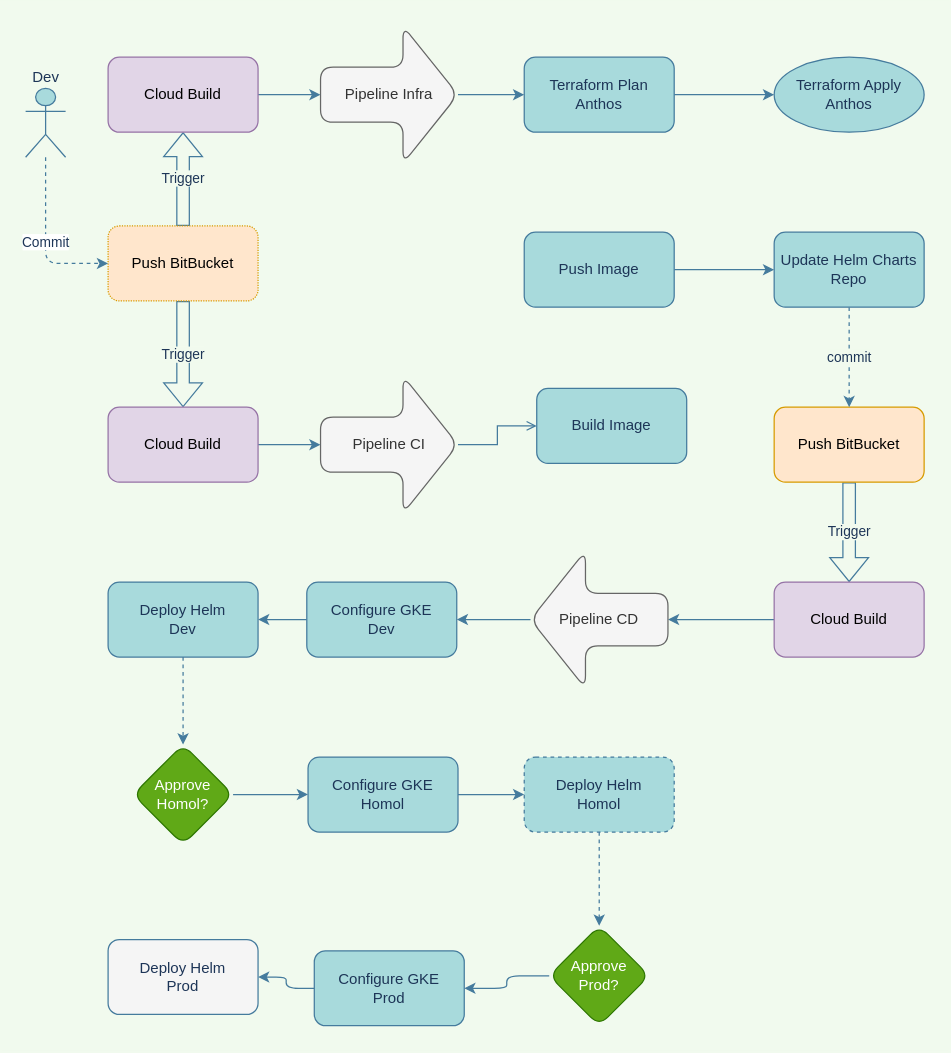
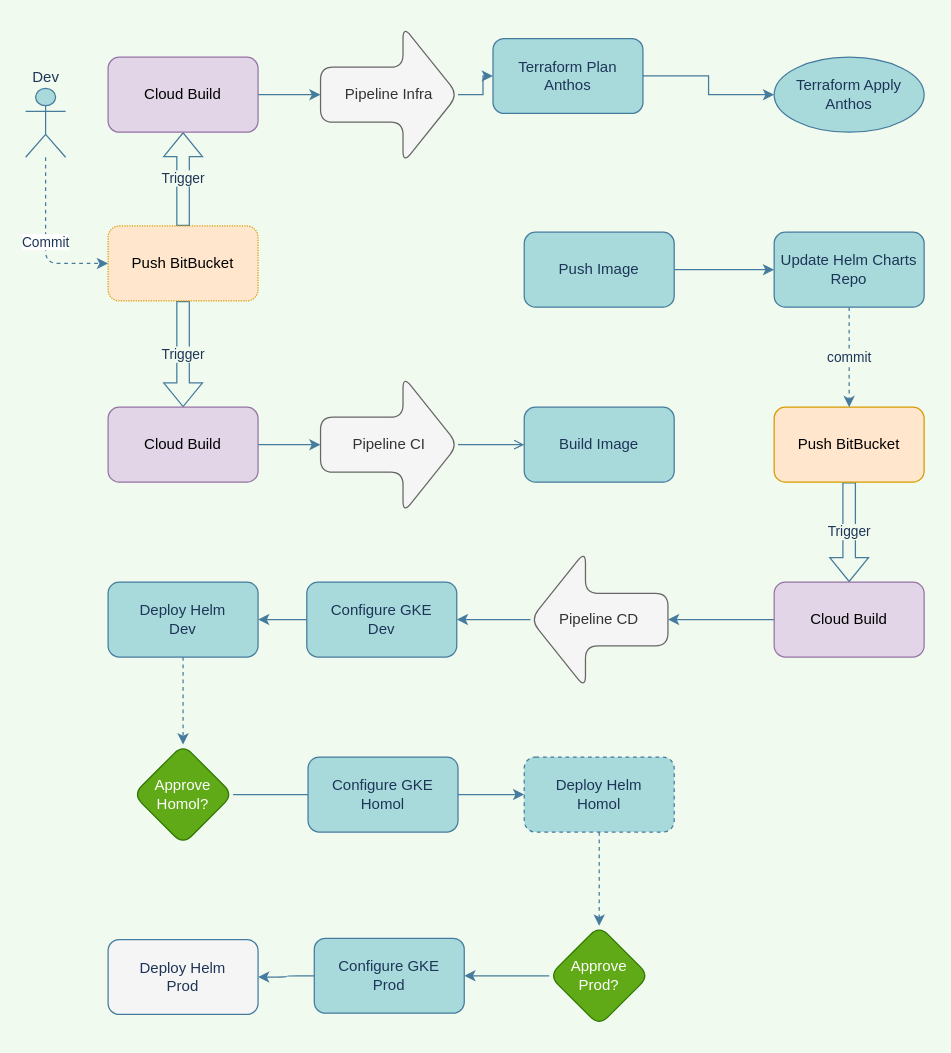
node "Terraform Plan Anthos": moved (599, 94) -> (568, 76)
node "Build Image": moved (612, 426) -> (599, 444)
edge "Approve Homol?" -> "Configure GKE Homol": arrowhead classic -> none
node "Configure GKE Prod": moved (389, 988) -> (389, 976)
